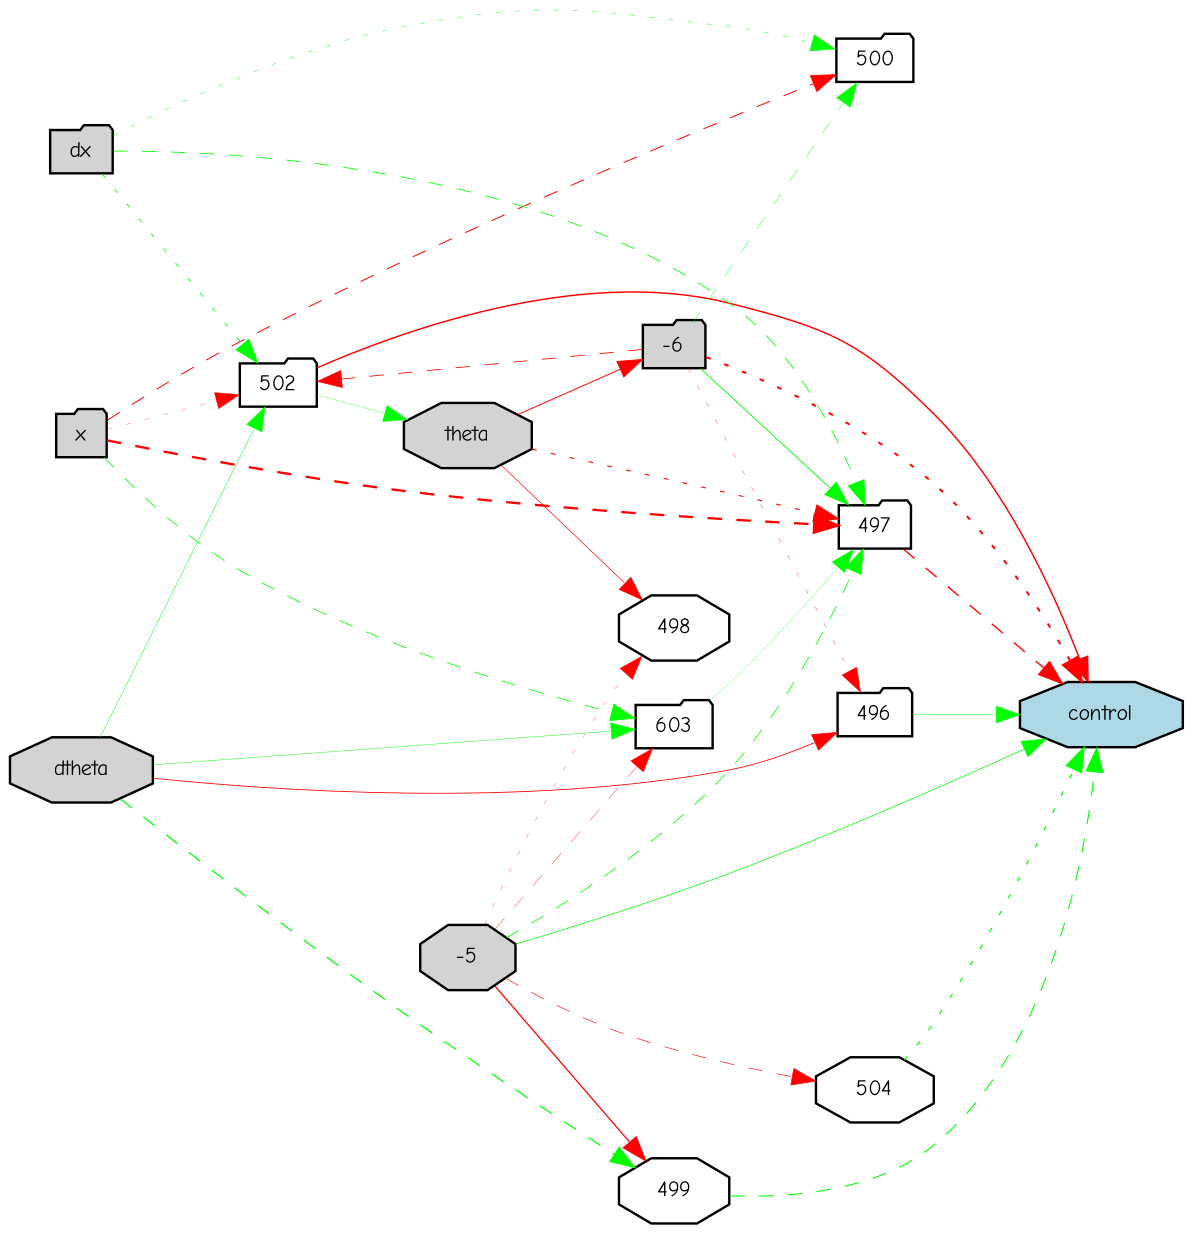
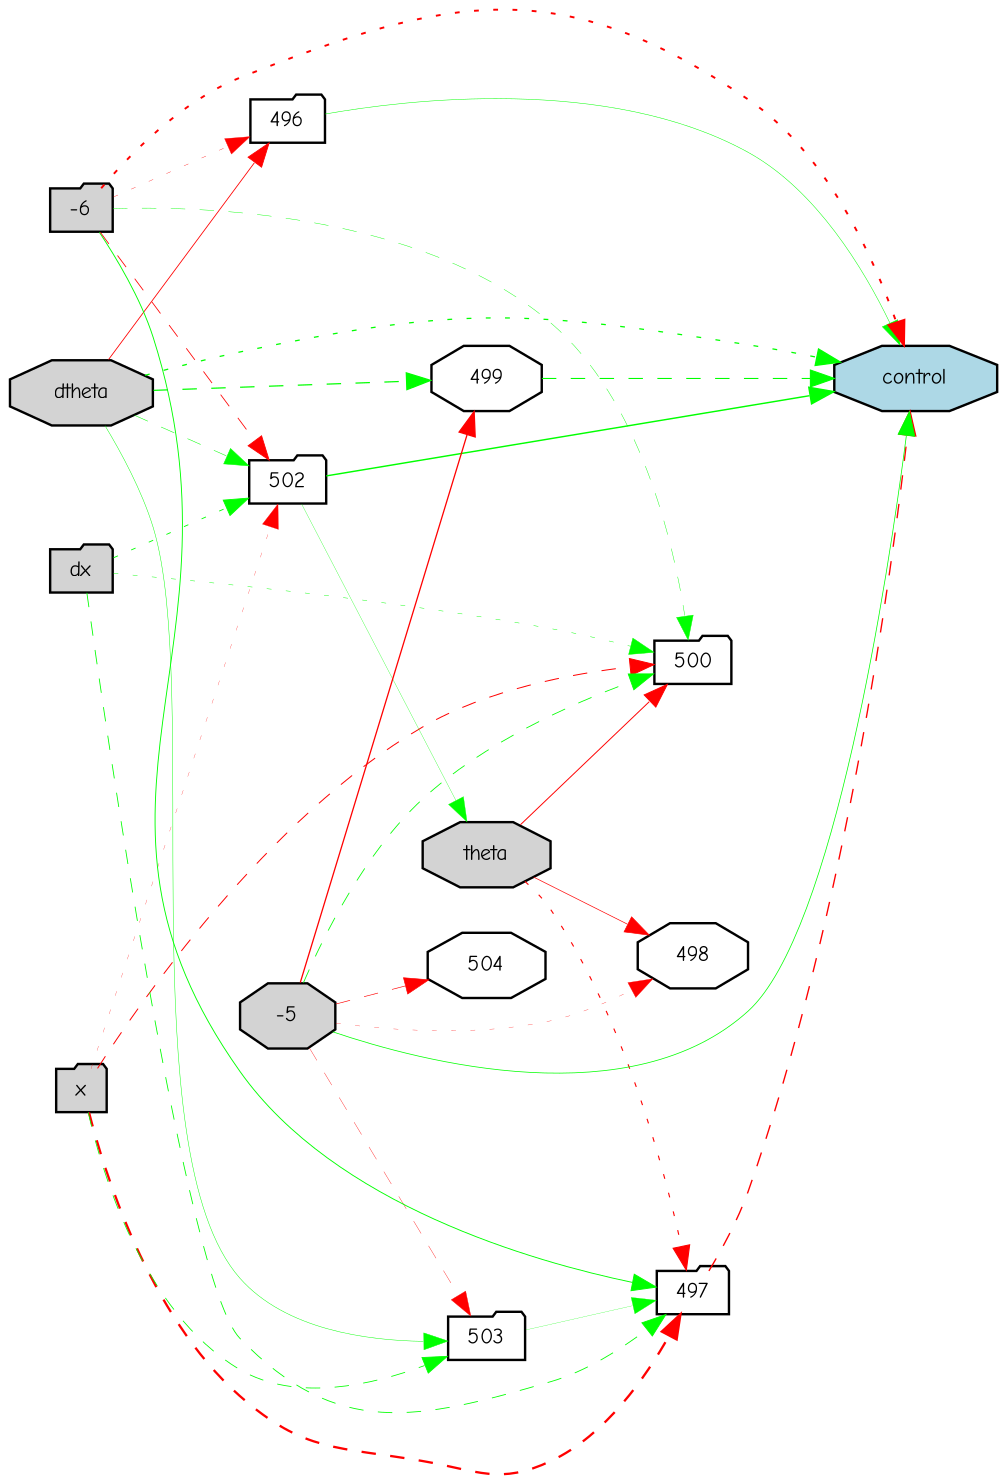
edge "502" -> "control": color red -> green
edge "theta" -> "-6": now "theta" -> "500"
edge "dtheta" -> "502": style bold -> dashed
node "603": label "603" -> "503"
edge "-5" -> "497": now "-5" -> "500"
edge "504" -> "control": now "dtheta" -> "control"
